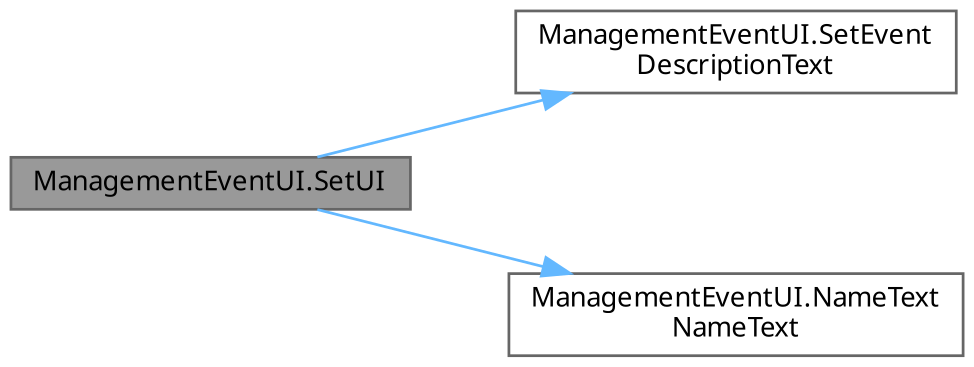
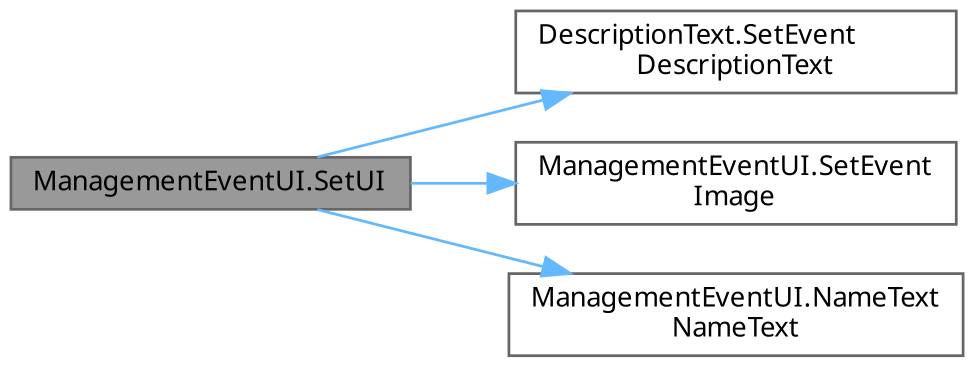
node "ManagementEventUI.SetEvent DescriptionText": label "ManagementEventUI.SetEvent DescriptionText" -> "DescriptionText.SetEvent DescriptionText"
node "ManagementEventUI.SetEvent Image": added
